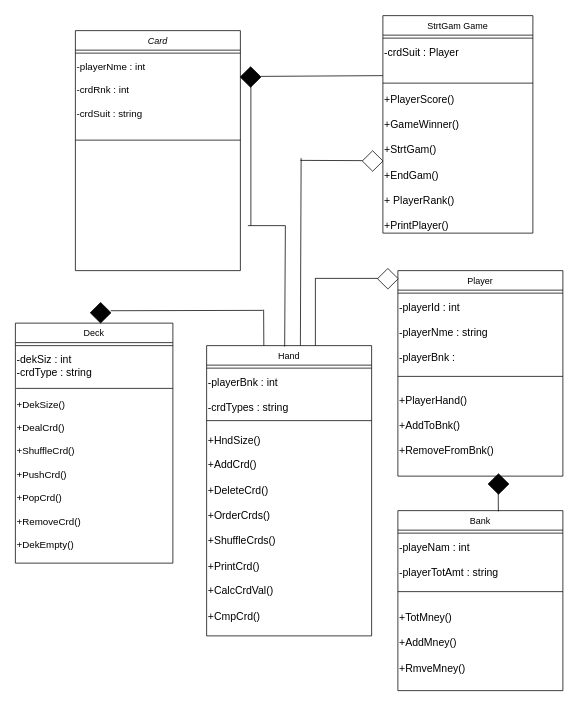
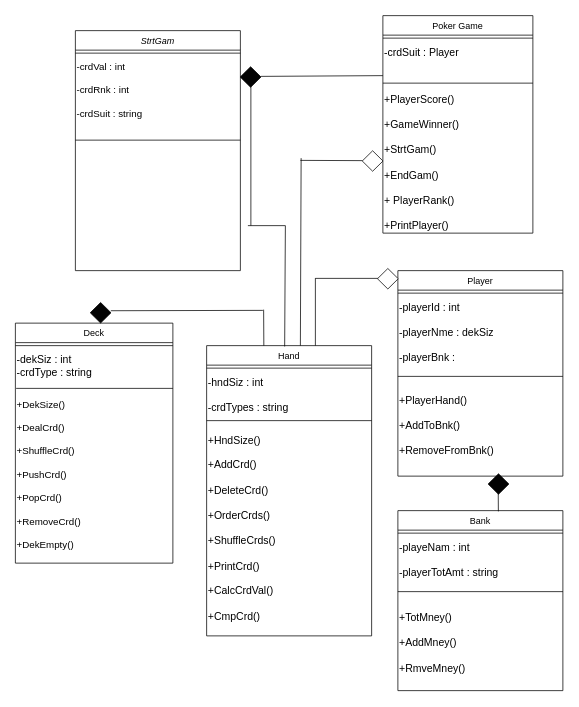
node "StrtGam Game": label "StrtGam Game" -> "Poker Game"
node "Card": label "Card" -> "StrtGam"
node "-playerNme : int -crdRnk : int -crdSuit : string": label "-playerNme : int -crdRnk : int -crdSuit : string" -> "-crdVal : int -crdRnk : int -crdSuit : string"
node "-playerId : int -playerNme : string -playerBnk :": label "-playerId : int -playerNme : string -playerBnk :" -> "-playerId : int -playerNme : dekSiz -playerBnk :"
node "-playerBnk : int -crdTypes : string": label "-playerBnk : int -crdTypes : string" -> "-hndSiz : int -crdTypes : string"
